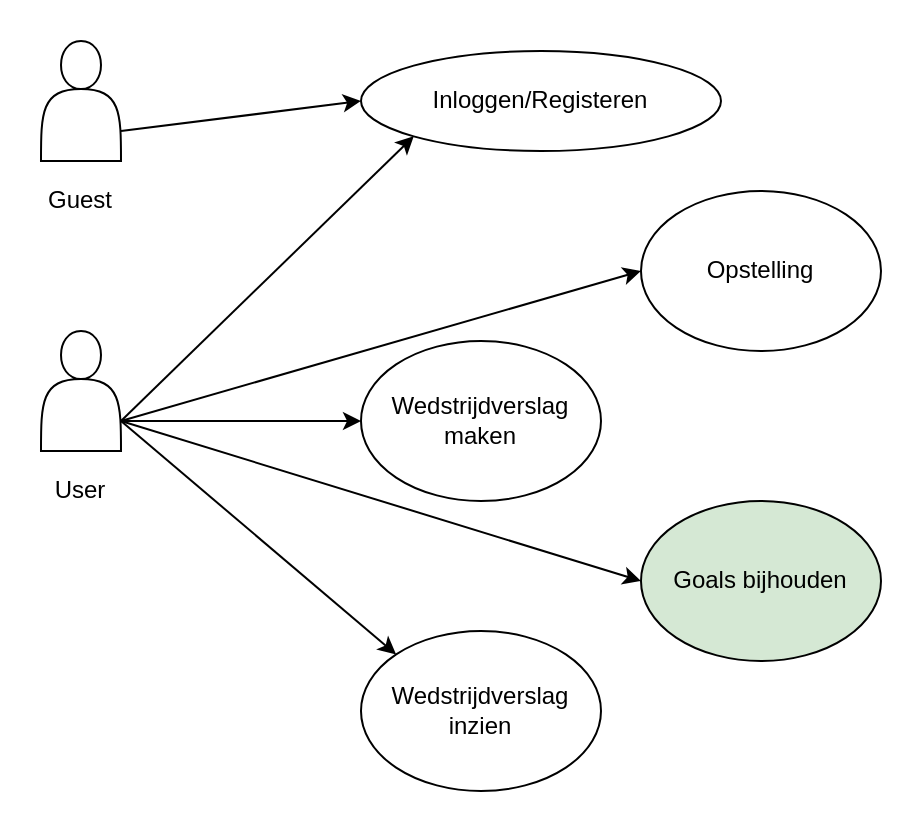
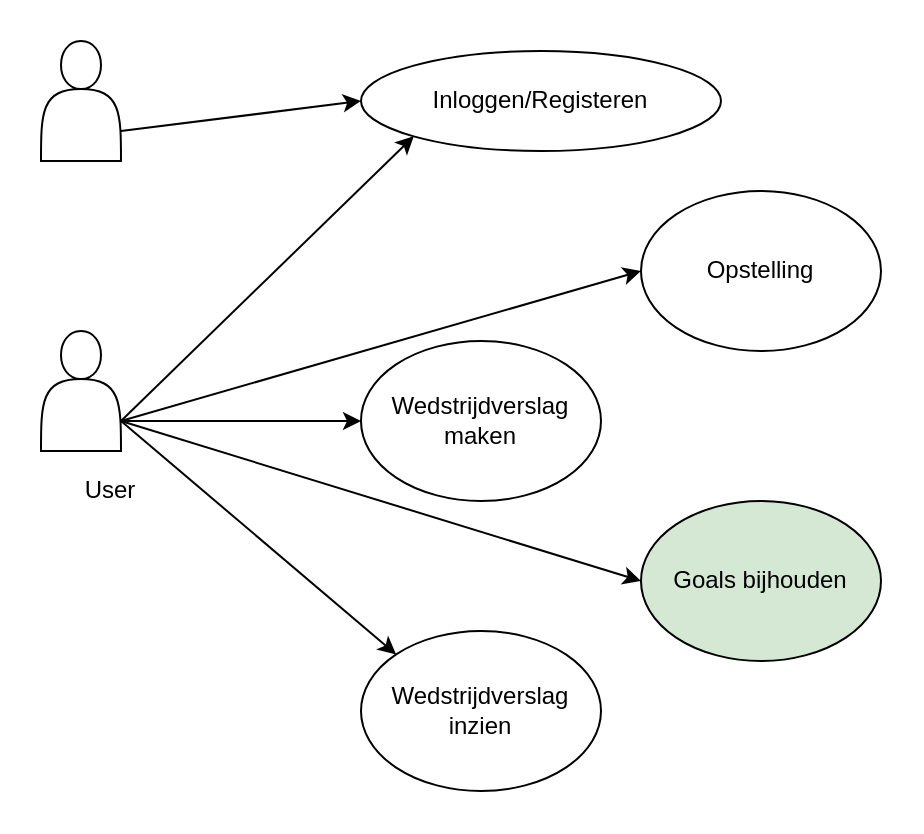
node "Guest": removed
node "User": moved (81, 491) -> (111, 491)
